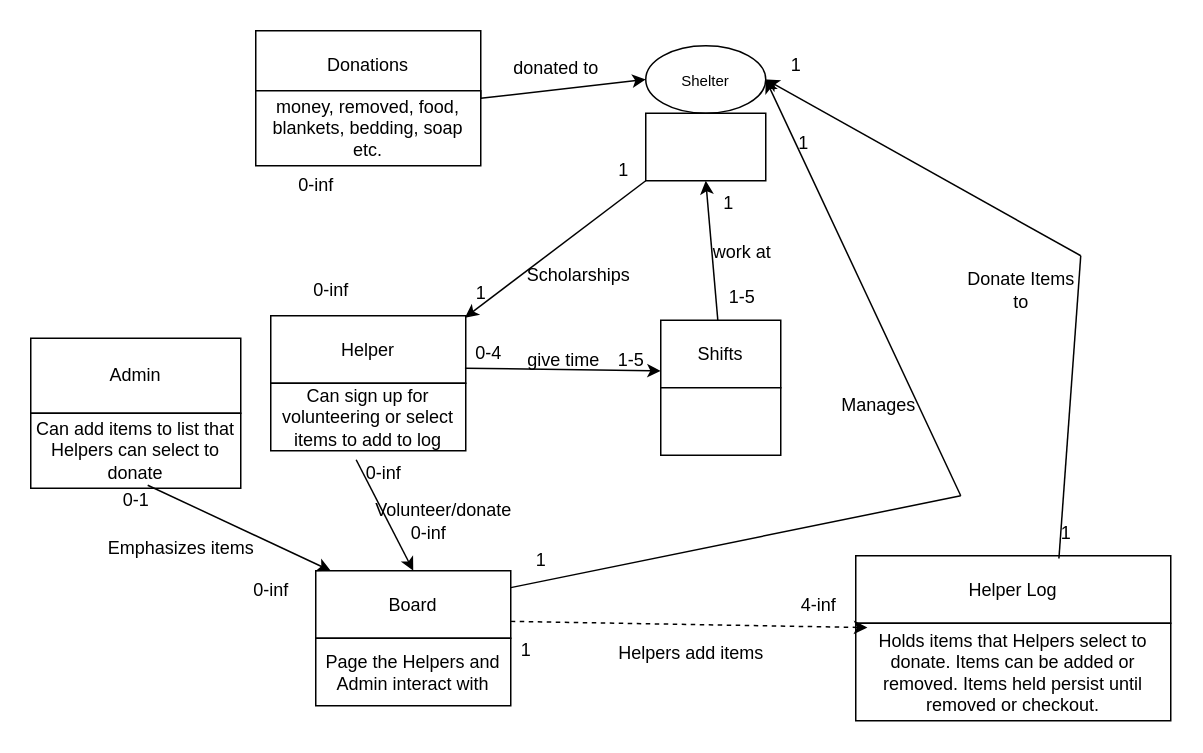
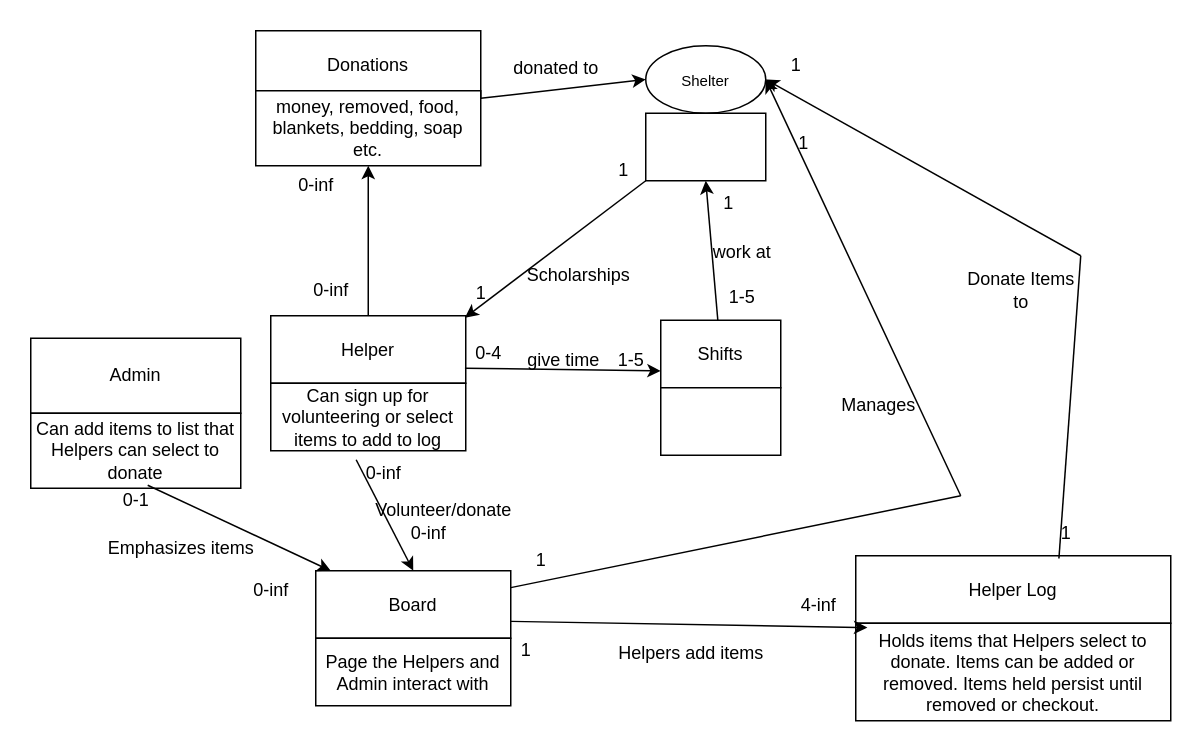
edge "Helper" -> "money, removed, food, blankets, bedding, soap etc.": added
edge "Board" -> "Helper Log": style dashed -> solid
